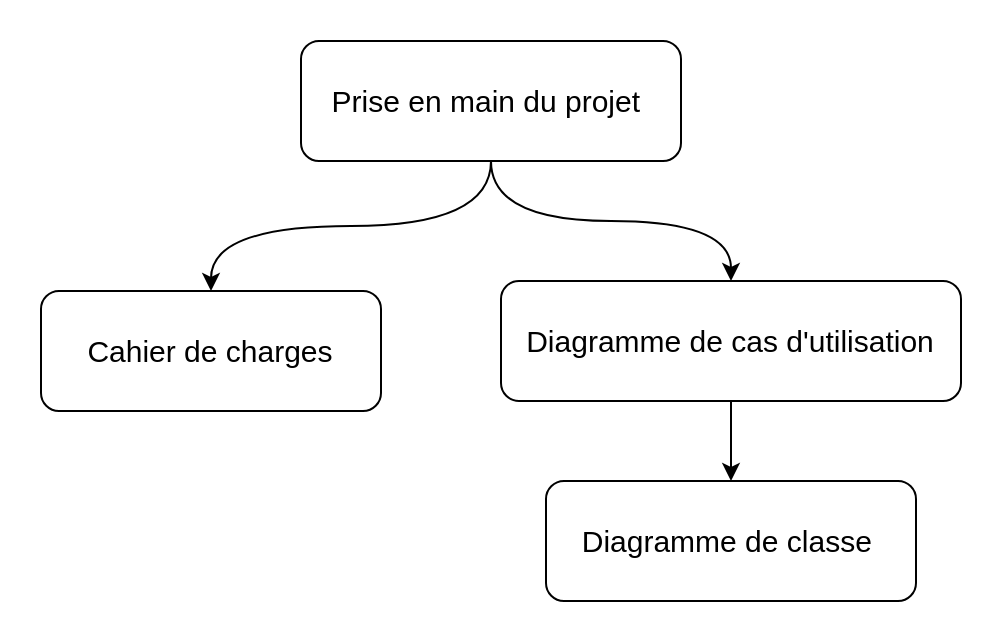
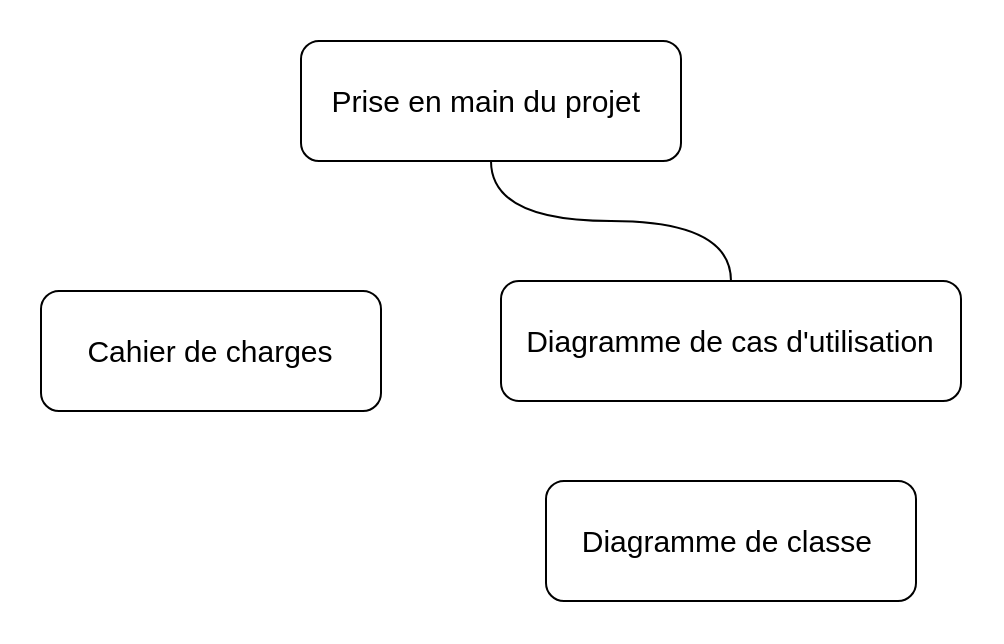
edge "Prise en main du projet" -> "Cahier de charges": removed
edge "Prise en main du projet" -> "Diagramme de cas d'utilisation": arrowhead classic -> none
edge "Diagramme de cas d'utilisation" -> "Diagramme de classe": removed
